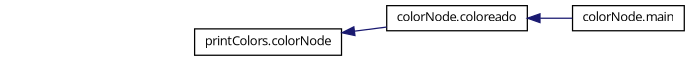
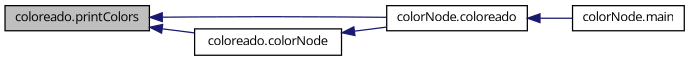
node "coloreado.printColors": added
node "printColors.colorNode": label "printColors.colorNode" -> "coloreado.colorNode"
